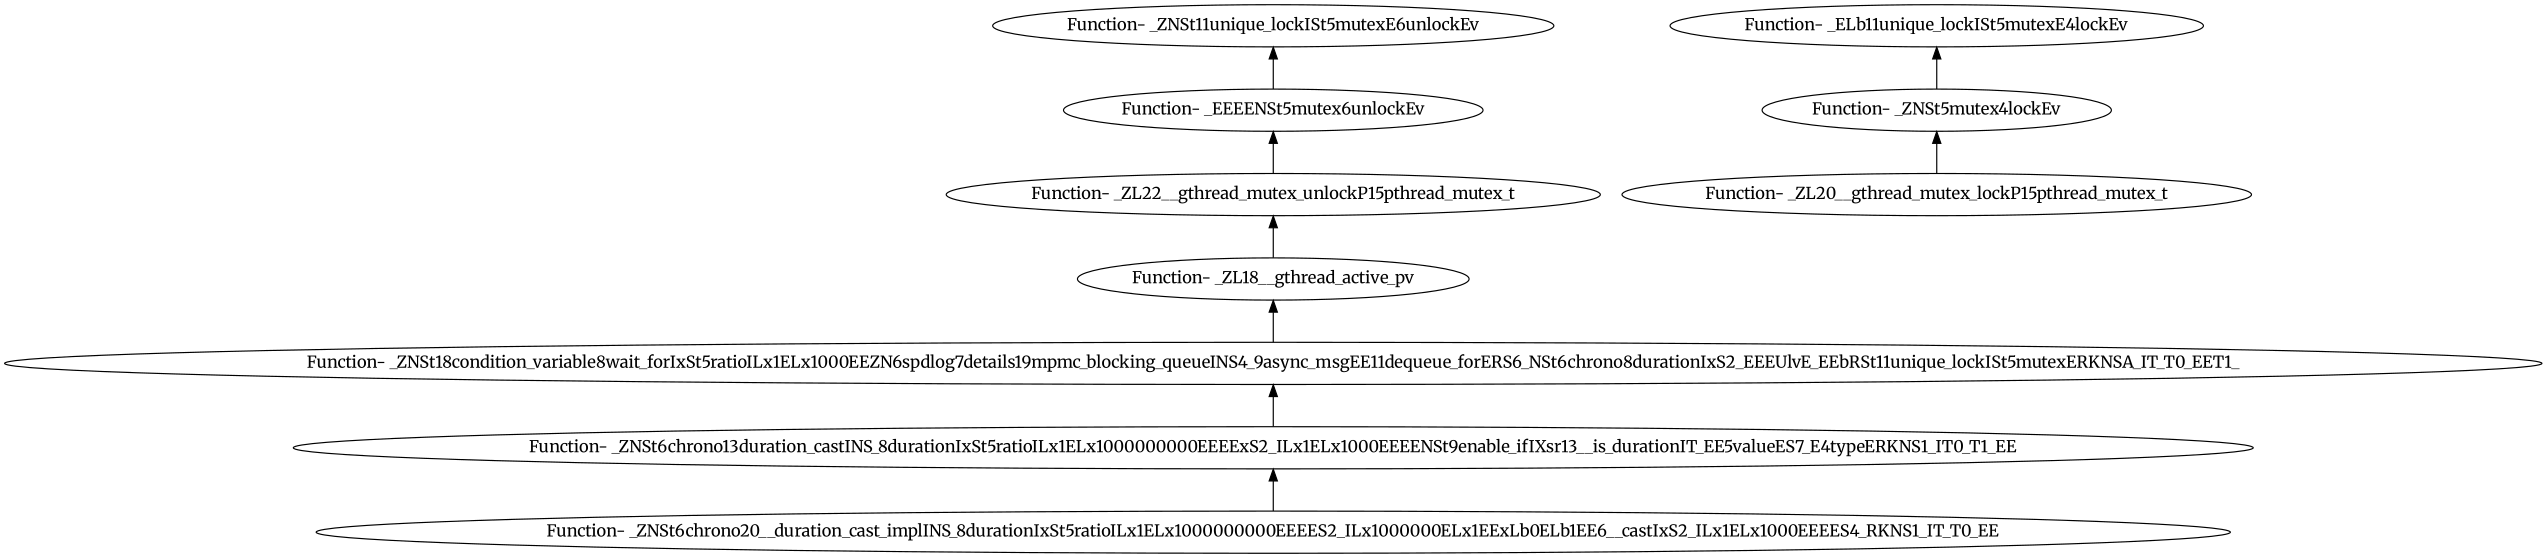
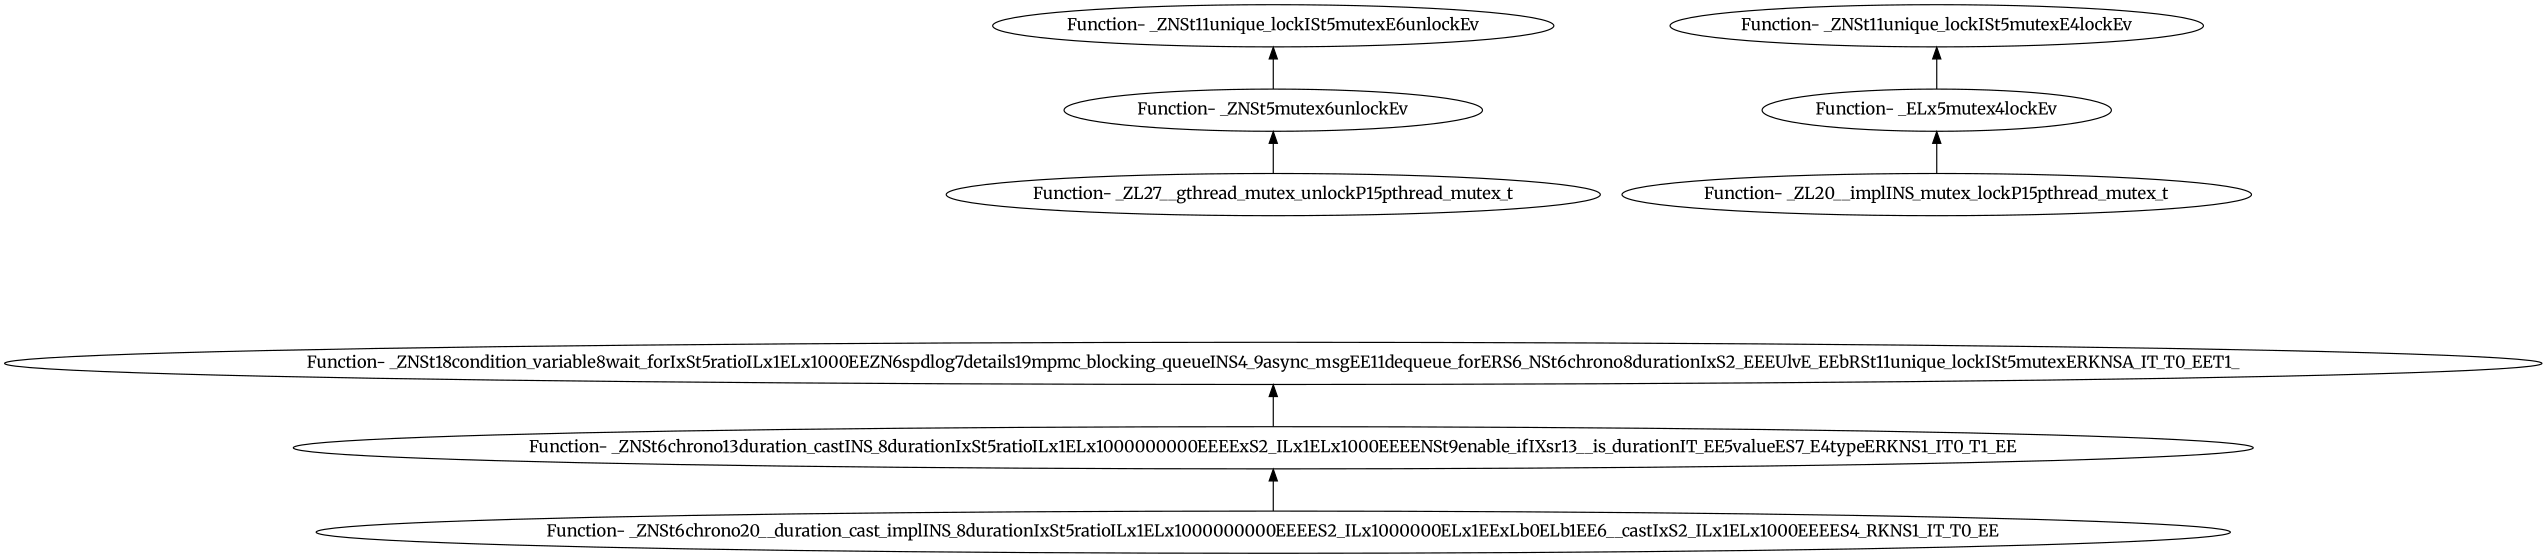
node "Function- _ELb11unique_lockISt5mutexE4lockEv": label "Function- _ELb11unique_lockISt5mutexE4lockEv" -> "Function- _ZNSt11unique_lockISt5mutexE4lockEv"
node "Function- _EEEENSt5mutex6unlockEv": label "Function- _EEEENSt5mutex6unlockEv" -> "Function- _ZNSt5mutex6unlockEv"
node "Function- _ZNSt5mutex4lockEv": label "Function- _ZNSt5mutex4lockEv" -> "Function- _ELx5mutex4lockEv"
node "Function- _ZL22__gthread_mutex_unlockP15pthread_mutex_t": label "Function- _ZL22__gthread_mutex_unlockP15pthread_mutex_t" -> "Function- _ZL27__gthread_mutex_unlockP15pthread_mutex_t"
node "Function- _ZL20__gthread_mutex_lockP15pthread_mutex_t": label "Function- _ZL20__gthread_mutex_lockP15pthread_mutex_t" -> "Function- _ZL20__implINS_mutex_lockP15pthread_mutex_t"
node "Function- _ZL18__gthread_active_pv": removed
